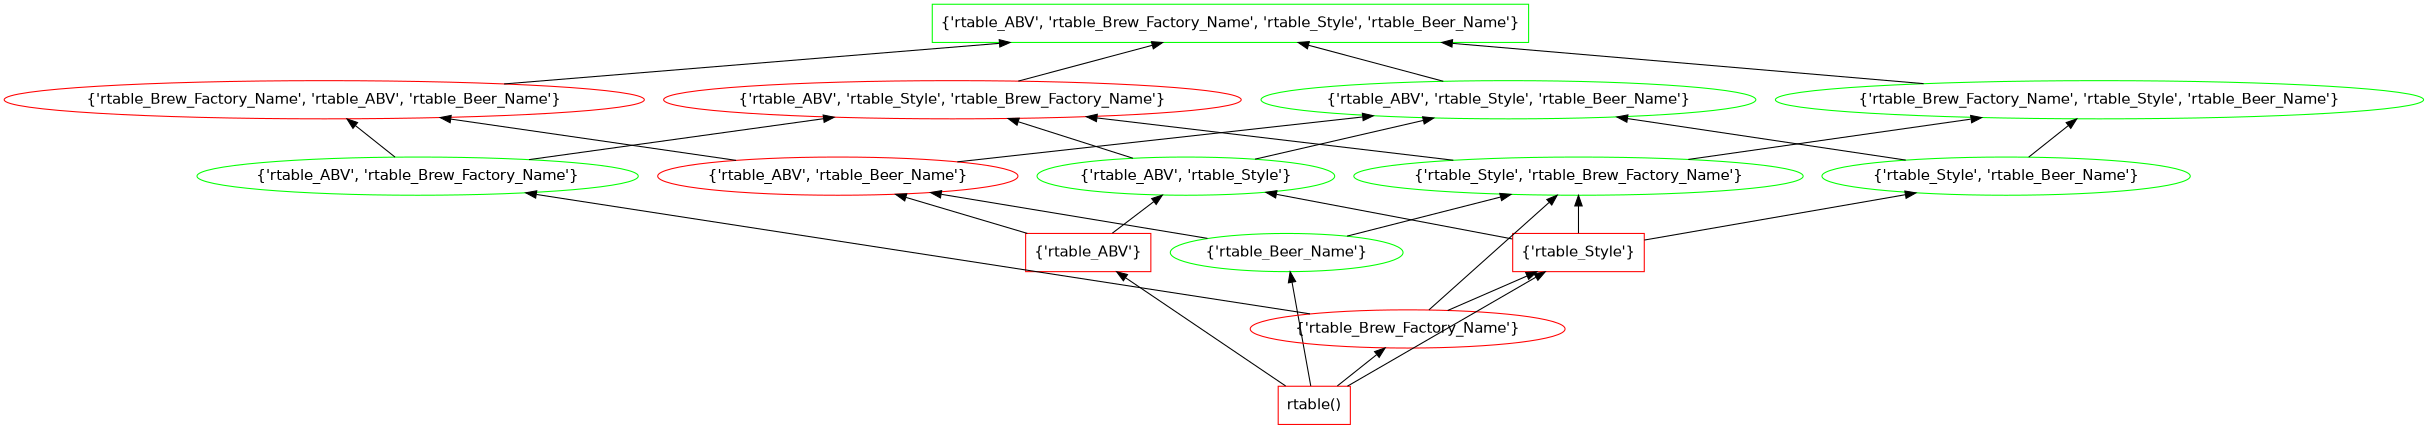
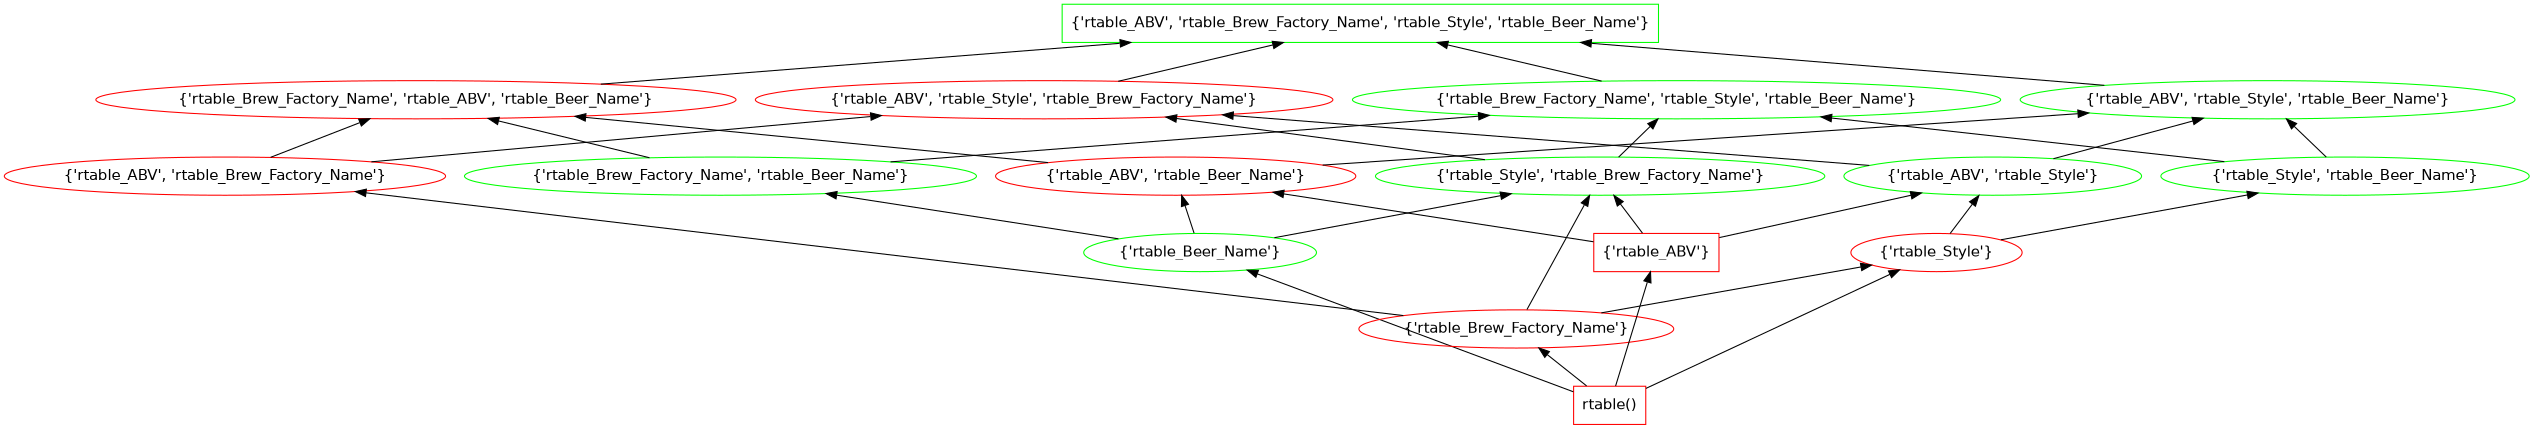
node "{'rtable_ABV', 'rtable_Brew_Factory_Name'}": color green -> red
node "{'rtable_Brew_Factory_Name', 'rtable_Beer_Name'}": added
edge "{'rtable_Style'}" -> "{'rtable_Style', 'rtable_Brew_Factory_Name'}": now "{'rtable_ABV'}" -> "{'rtable_Style', 'rtable_Brew_Factory_Name'}"
node "{'rtable_Style'}": shape box -> ellipse
